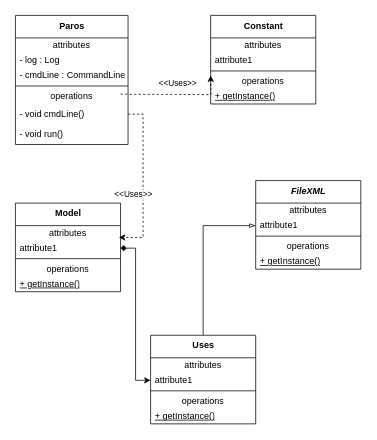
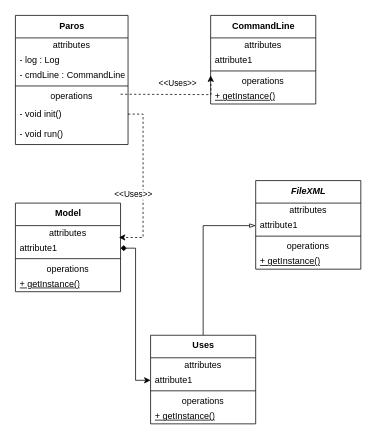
node "Constant": label "Constant" -> "CommandLine"
node "- void cmdLine()": label "- void cmdLine()" -> "- void init()"
